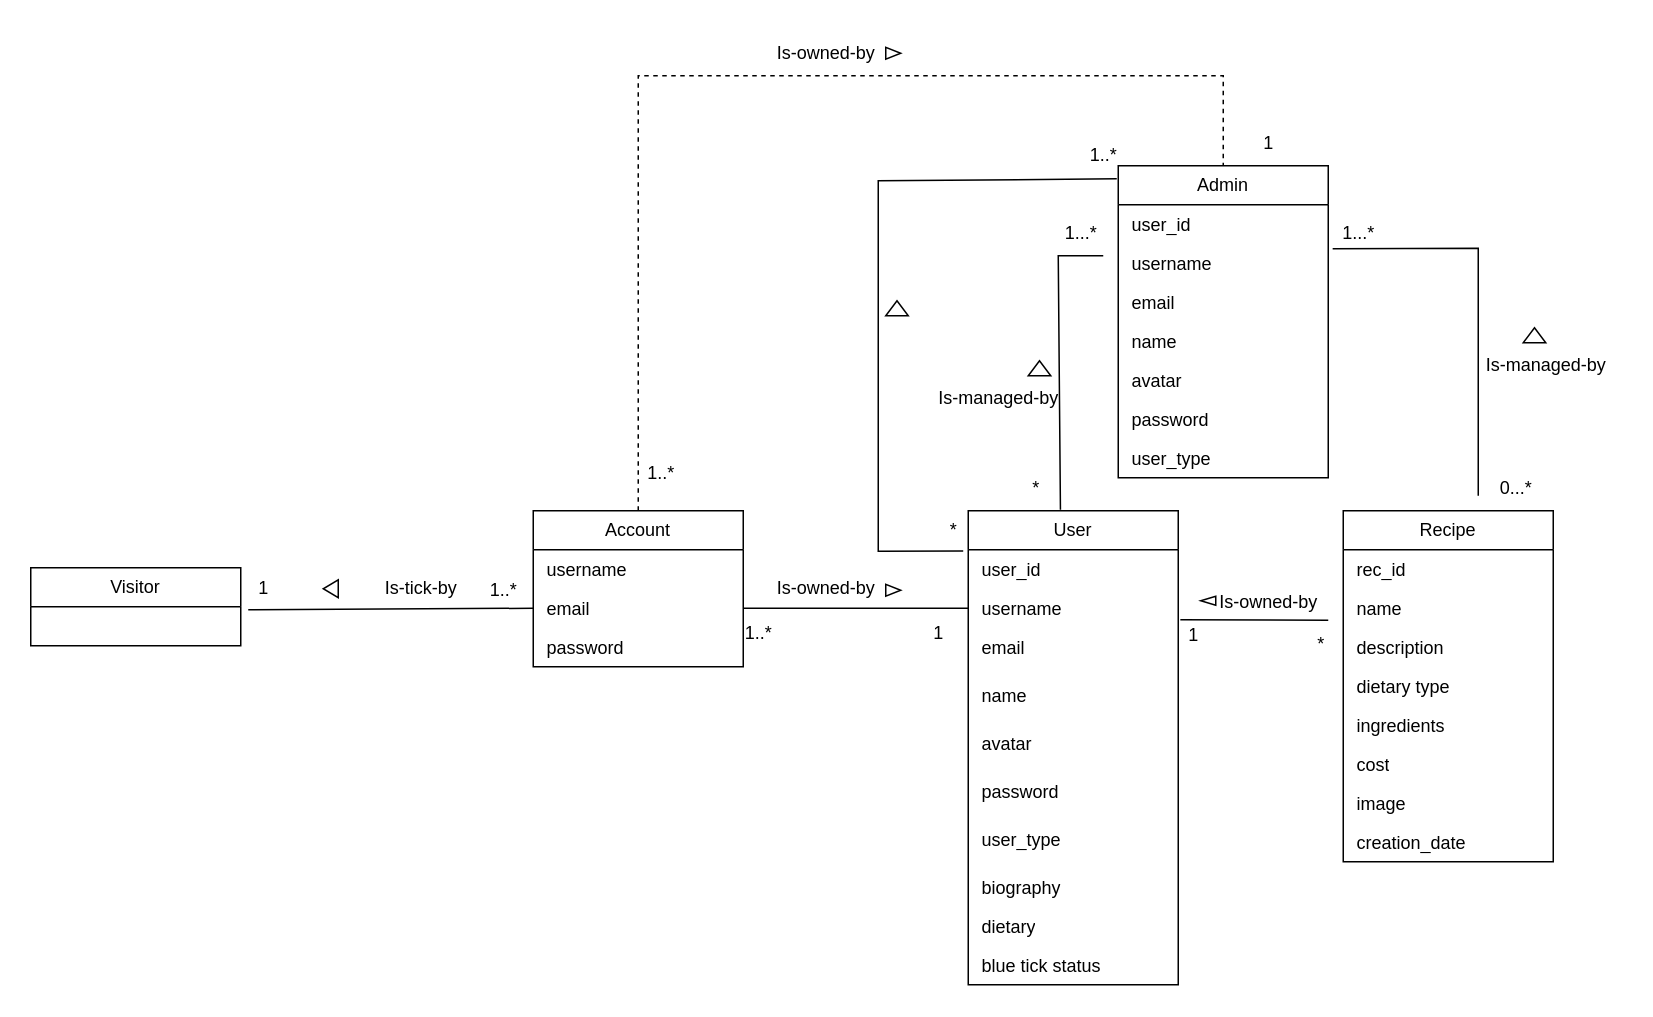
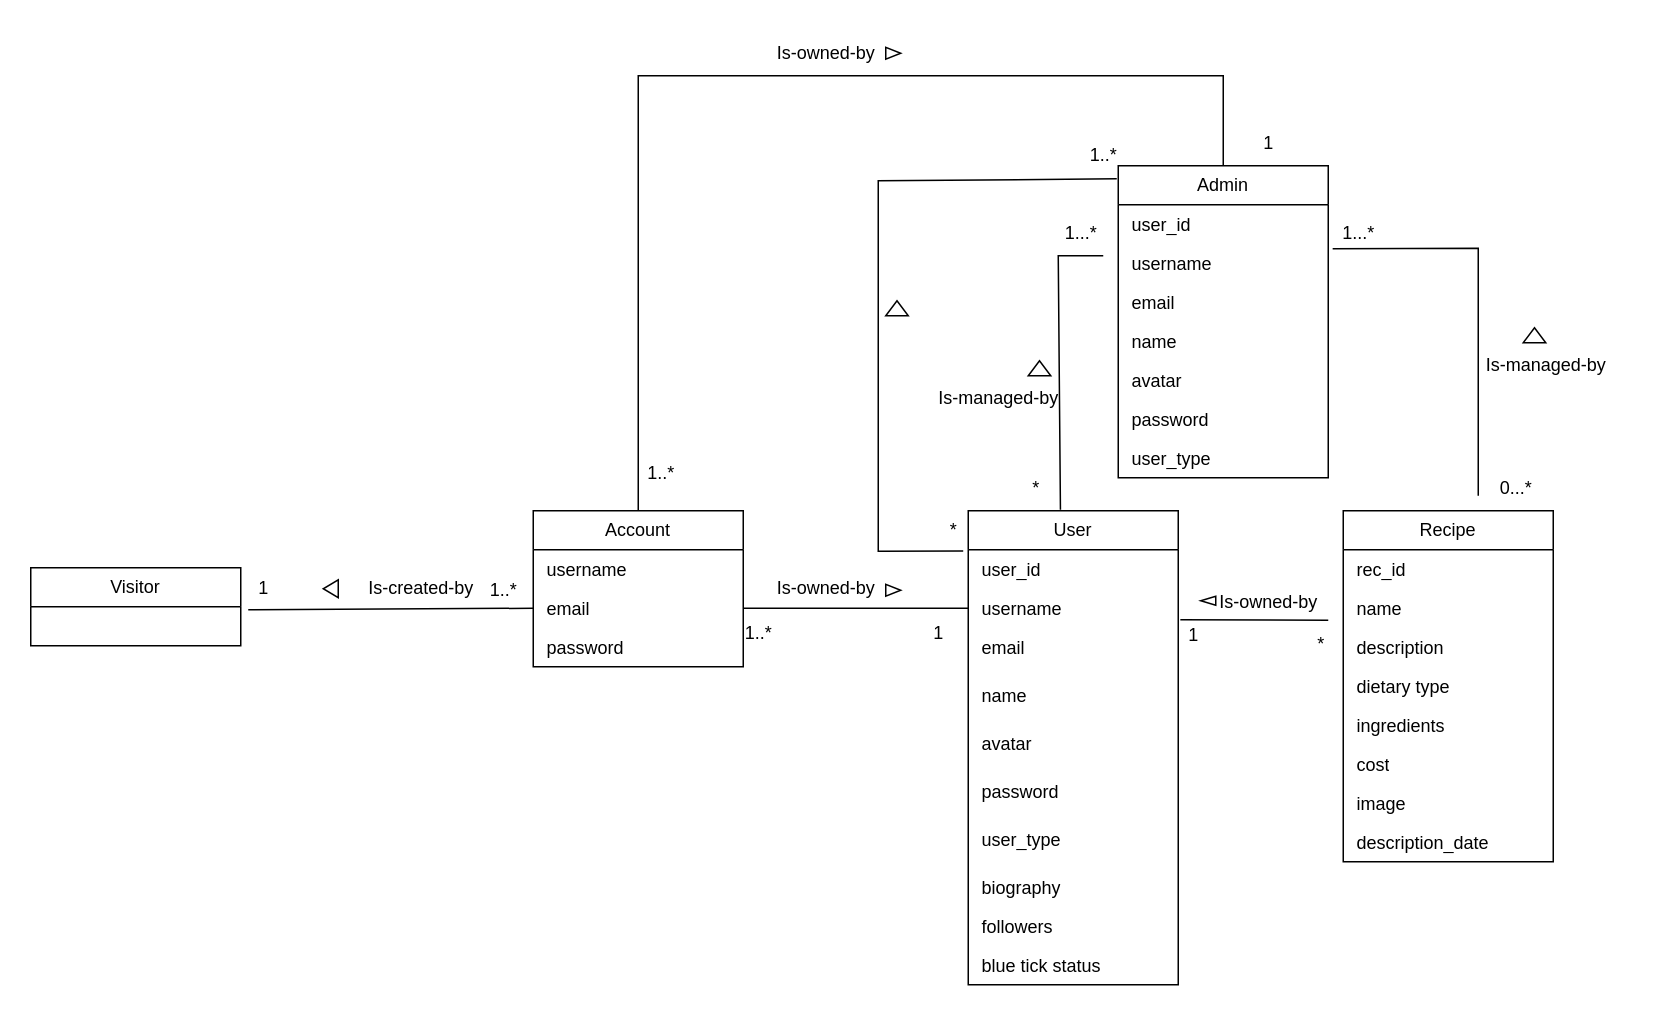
edge "Admin" -- "Account": style dashed -> solid
node "Is-tick-by": label "Is-tick-by" -> "Is-created-by"
node "creation_date": label "creation_date" -> "description_date"
node "dietary": label "dietary" -> "followers"
